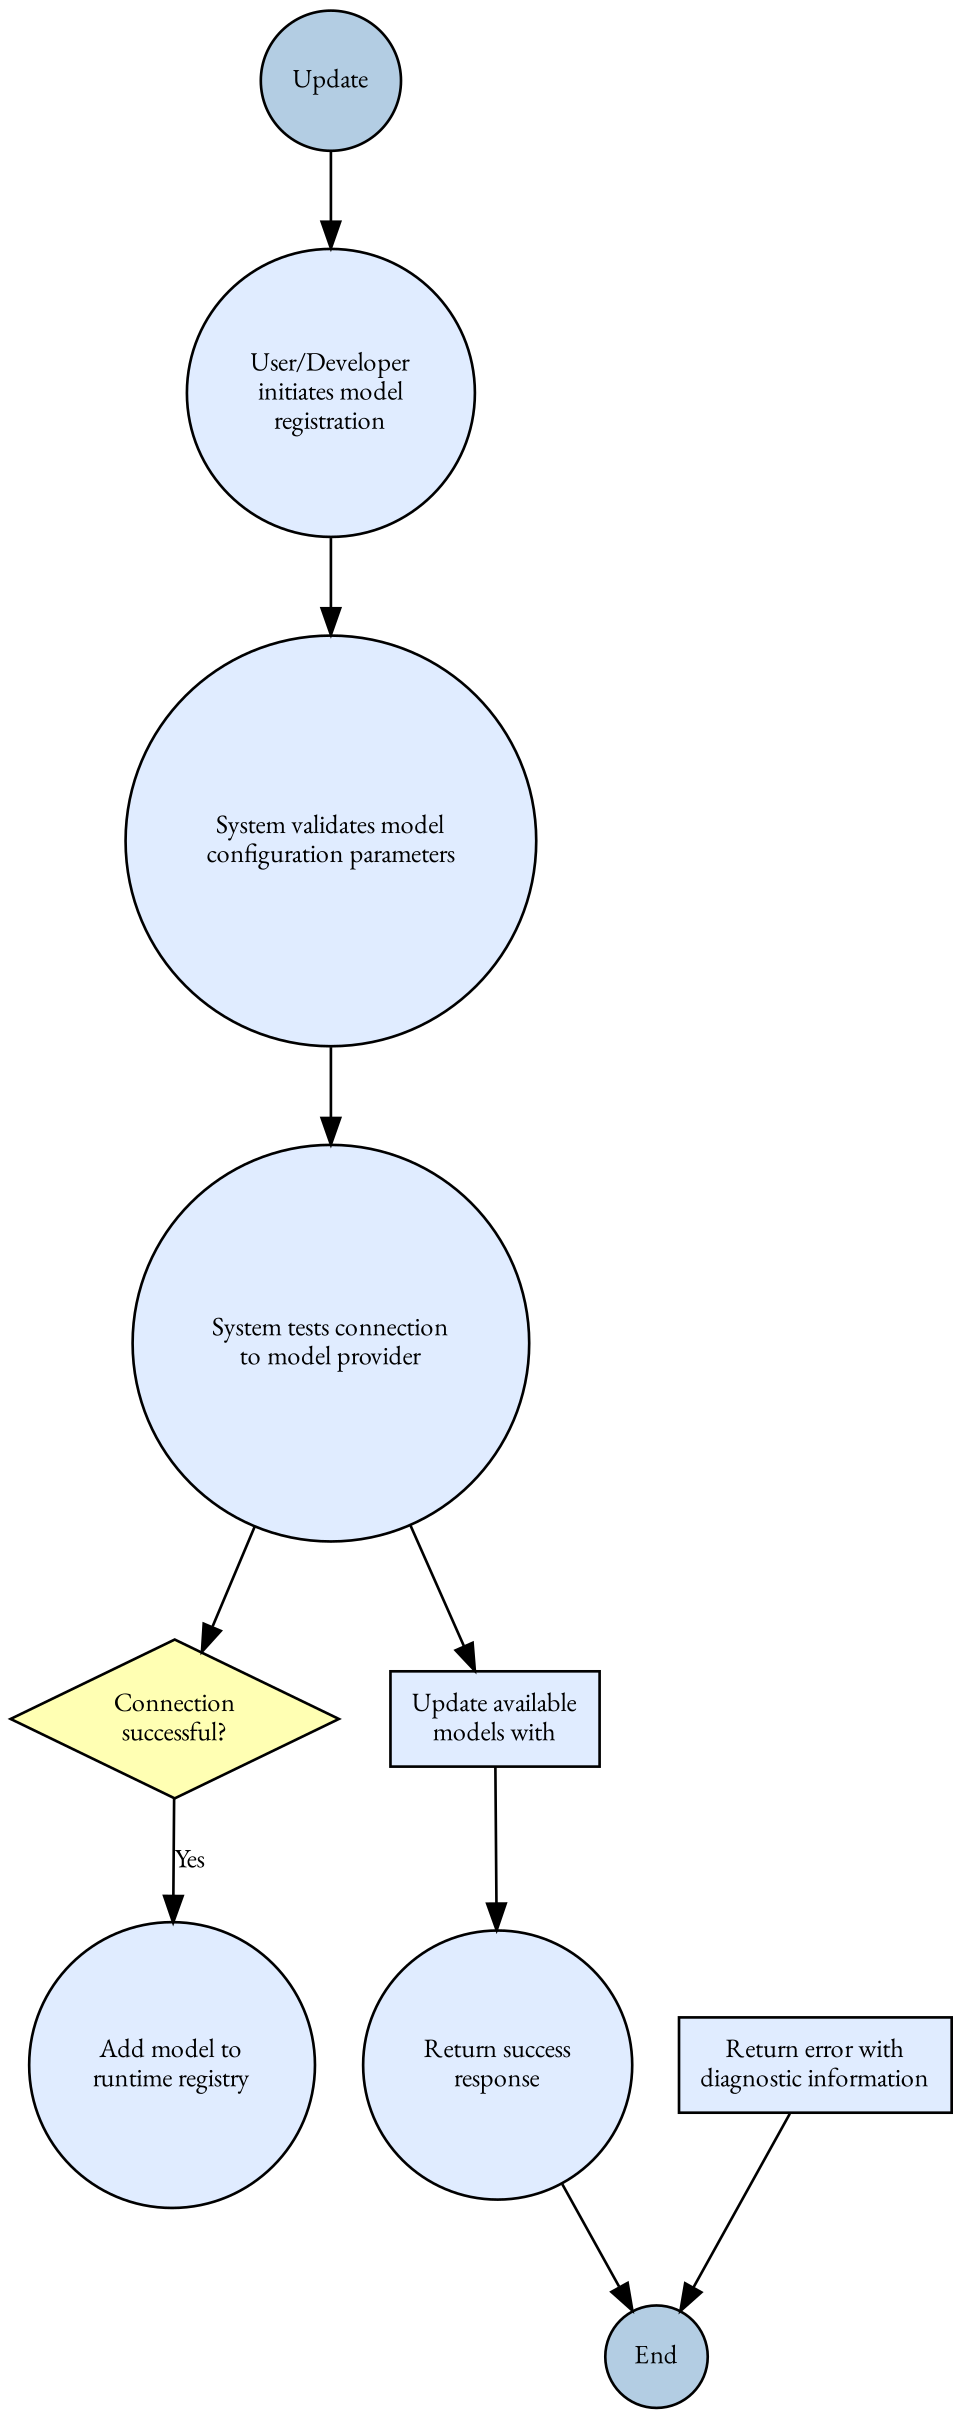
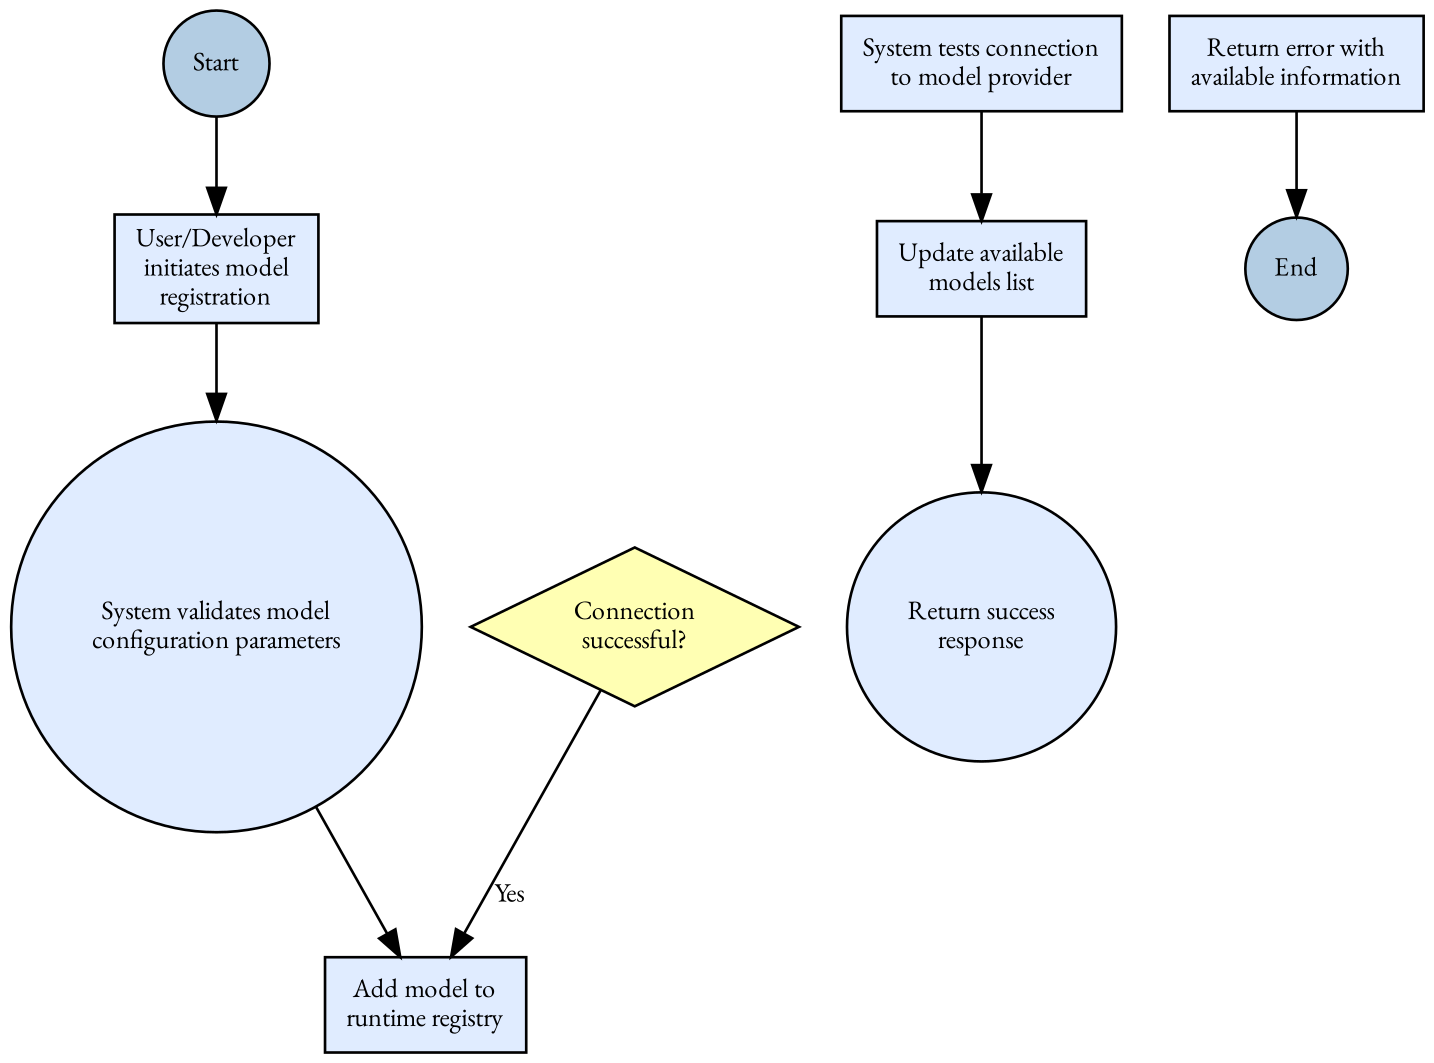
node "Update": label "Update" -> "Start"
node "User/Developer initiates model registration": shape circle -> box
edge "System validates model configuration parameters" -> "System tests connection to model provider": now "System validates model configuration parameters" -> "Add model to runtime registry"
node "System tests connection to model provider": shape circle -> box
edge "System tests connection to model provider" -> "Connection successful?": removed
node "Update available models with": label "Update available models with" -> "Update available models list"
node "Add model to runtime registry": shape circle -> box
node "Return error with diagnostic information": label "Return error with diagnostic information" -> "Return error with available information"
edge "Return success response" -> "End": removed
